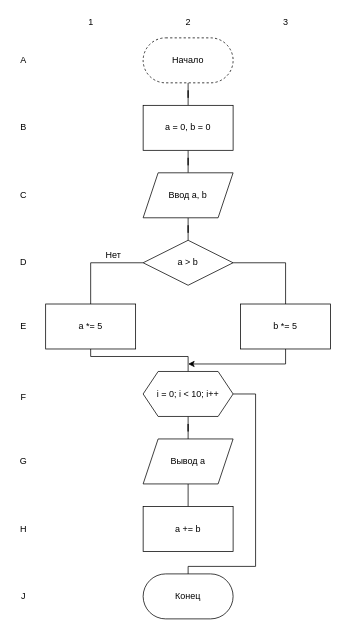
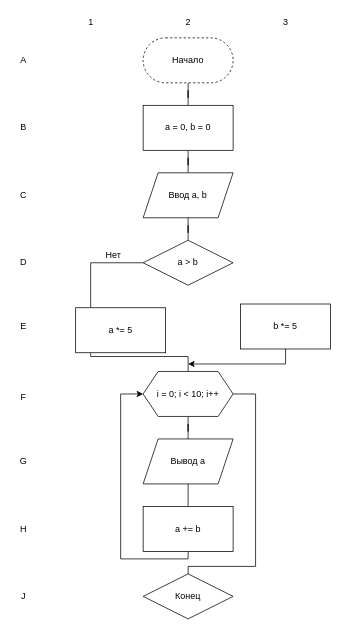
edge "a > b" -- "b *= 5": removed
node "a *= 5": moved (90, 327) -> (120, 330)
edge "a += b" -> "i = 0; i < 10; i++": added
node "Конец": shape rounded rectangle -> diamond
